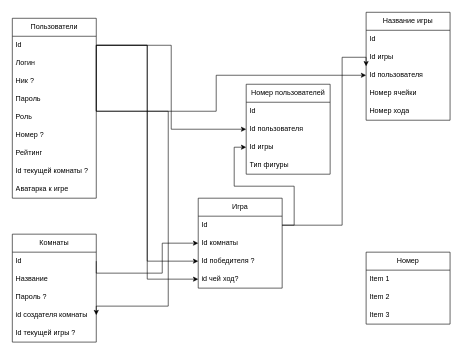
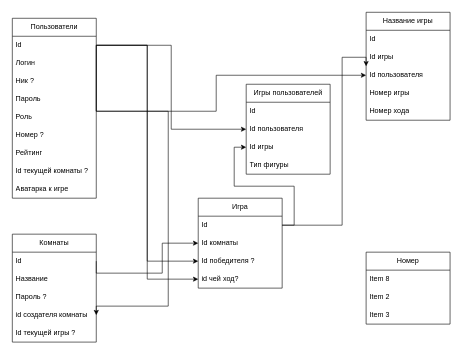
node "Номер пользователей": label "Номер пользователей" -> "Игры пользователей"
node "Номер ячейки": label "Номер ячейки" -> "Номер игры"
node "Item 1": label "Item 1" -> "Item 8"
